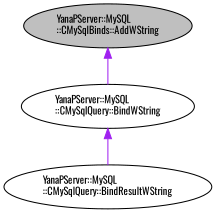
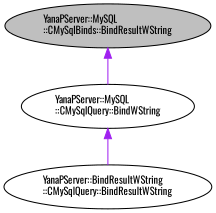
node "YanaPServer::MySQL ::CMySqlBinds::AddWString": label "YanaPServer::MySQL ::CMySqlBinds::AddWString" -> "YanaPServer::MySQL ::CMySqlBinds::BindResultWString"
node "YanaPServer::MySQL ::CMySqlQuery::BindResultWString": label "YanaPServer::MySQL ::CMySqlQuery::BindResultWString" -> "YanaPServer::BindResultWString ::CMySqlQuery::BindResultWString"
